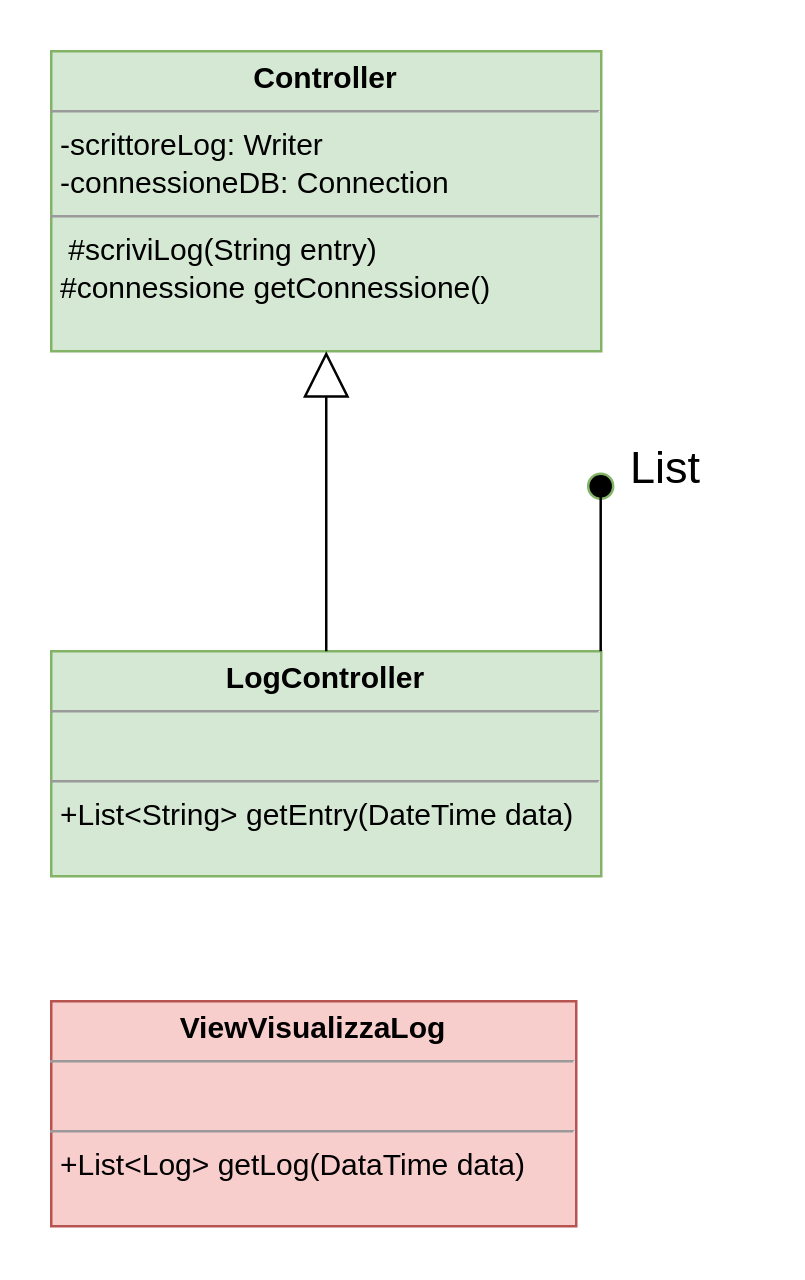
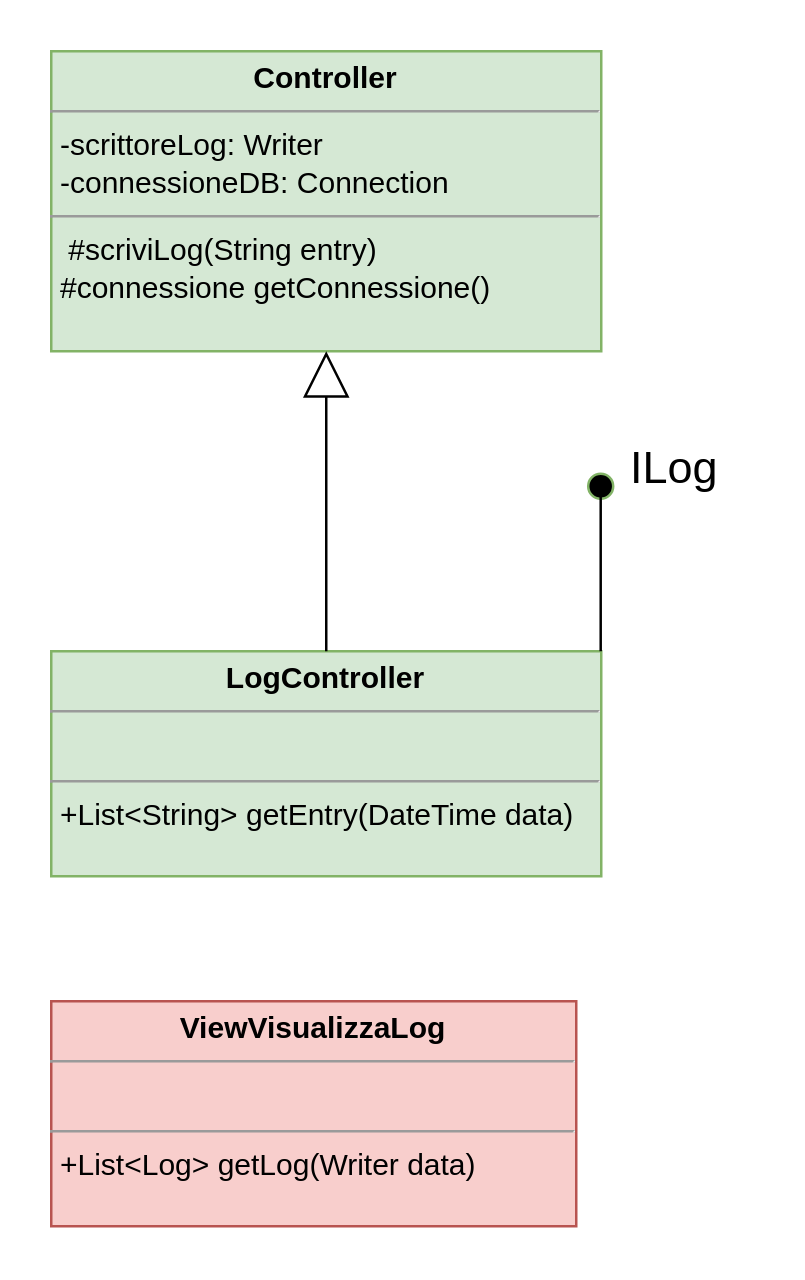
node "List": label "List" -> "ILog"
node "ViewVisualizzaLog +List<Log> getLog(DataTime data)": label "ViewVisualizzaLog +List<Log> getLog(DataTime data)" -> "ViewVisualizzaLog +List<Log> getLog(Writer data)"
